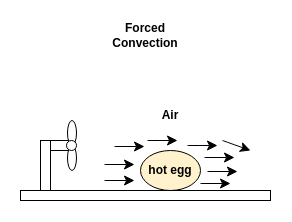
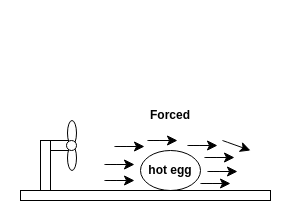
node "Forced Convection": removed
node "Air": label "Air" -> "Forced"
node "hot egg": fillcolor #fff2cc -> #ffffff
